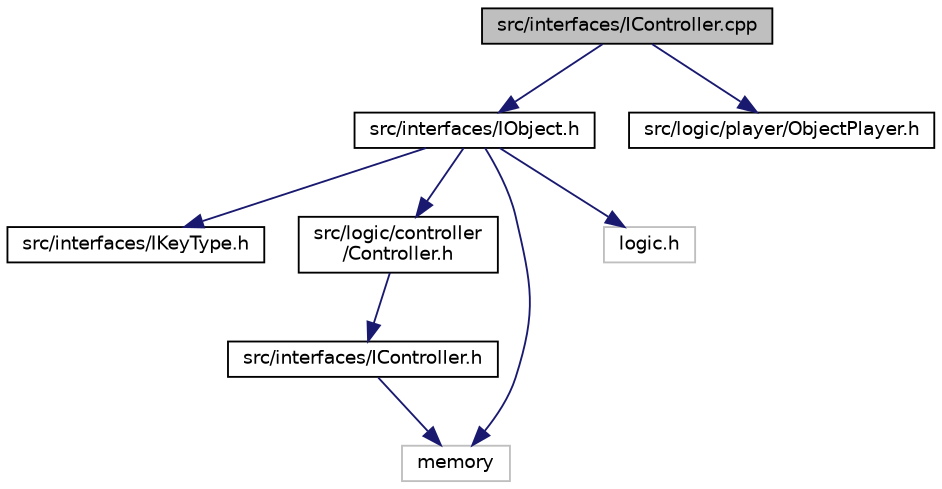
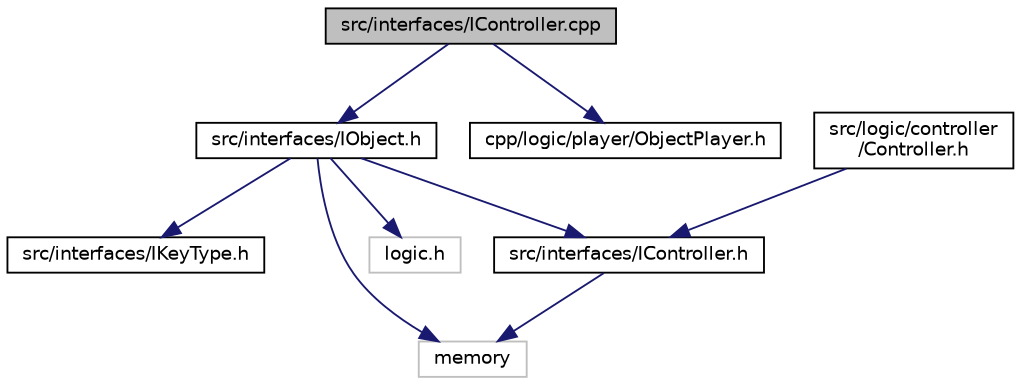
node "src/logic/player/ObjectPlayer.h": label "src/logic/player/ObjectPlayer.h" -> "cpp/logic/player/ObjectPlayer.h"
edge "src/interfaces/IObject.h" -> "src/logic/controller /Controller.h": now "src/interfaces/IObject.h" -> "src/interfaces/IController.h"
